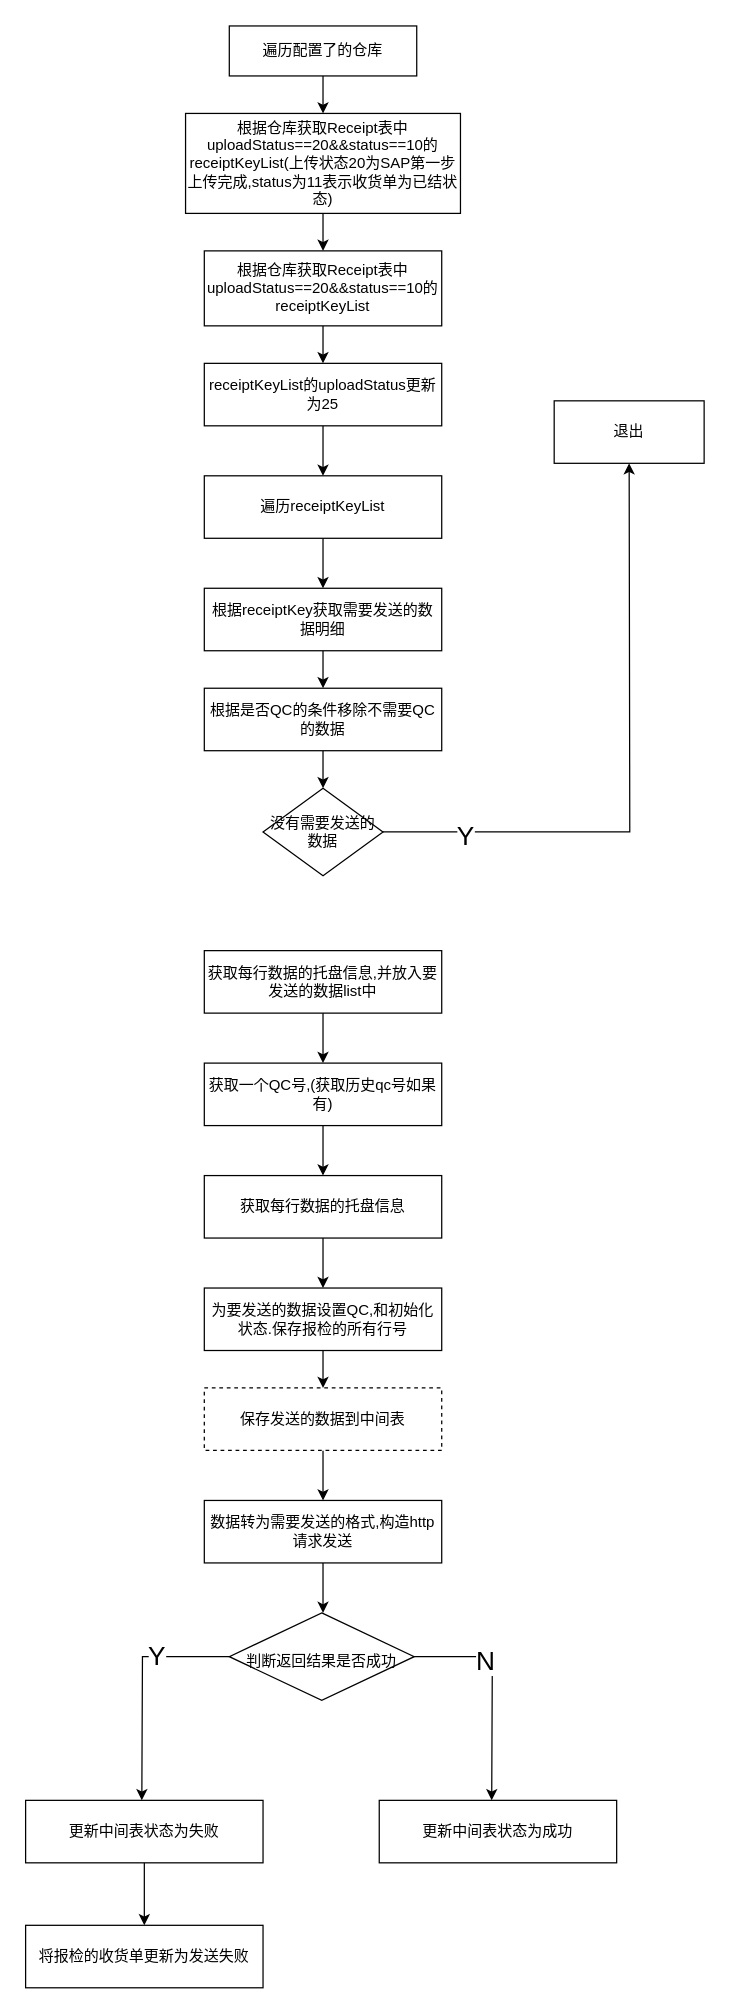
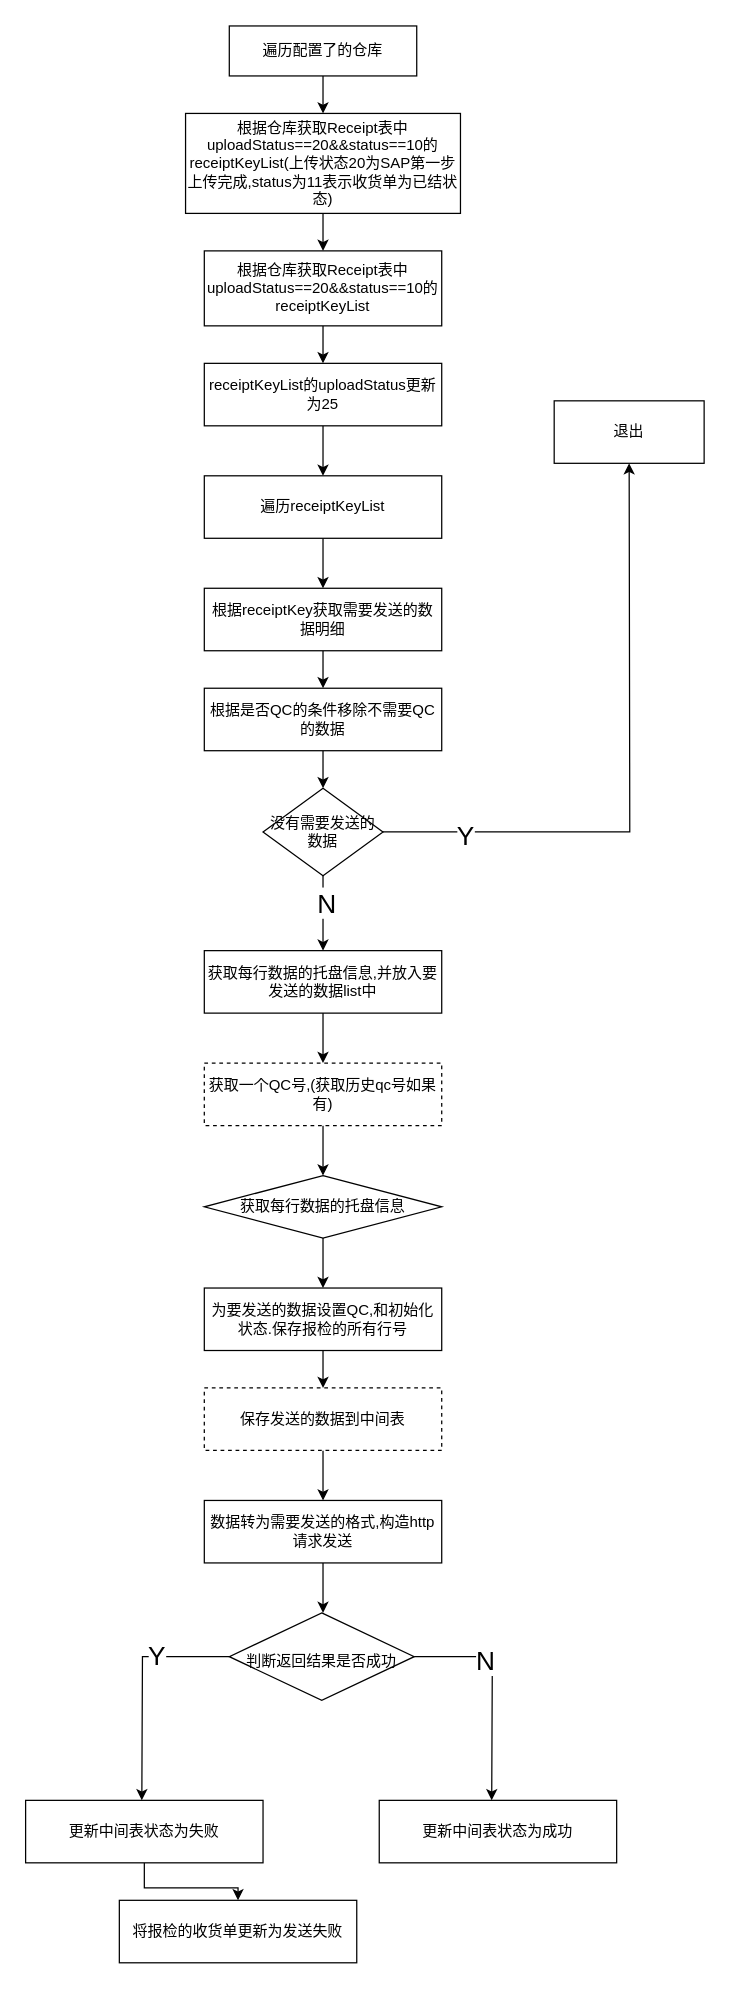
edge "没有需要发送的数据" -> "获取每行数据的托盘信息,并放入要发送的数据list中": added, label "N"
node "获取一个QC号,(获取历史qc号如果有)": style solid -> dashed
node "获取每行数据的托盘信息": shape rectangle -> diamond
node "将报检的收货单更新为发送失败": moved (144, 1957) -> (238, 1932)
